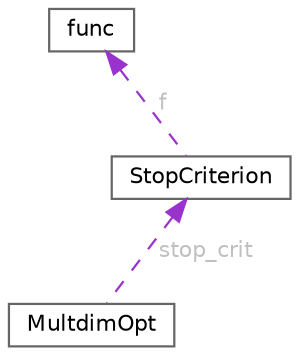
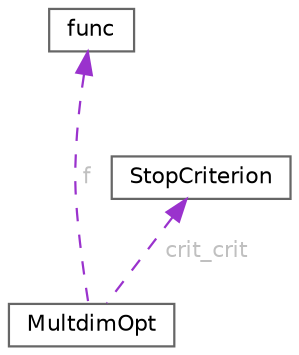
edge "StopCriterion" -> "func": now "MultdimOpt" -> "func"
edge "MultdimOpt" -> "StopCriterion": label " stop_crit" -> " crit_crit"
